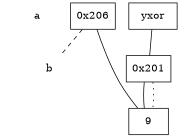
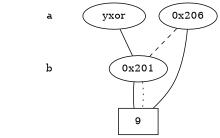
node "0x206": shape box -> ellipse
node "yxor": shape box -> ellipse
edge "0x206" -- "b": now "0x206" -- "0x201"
node "0x201": shape box -> ellipse
